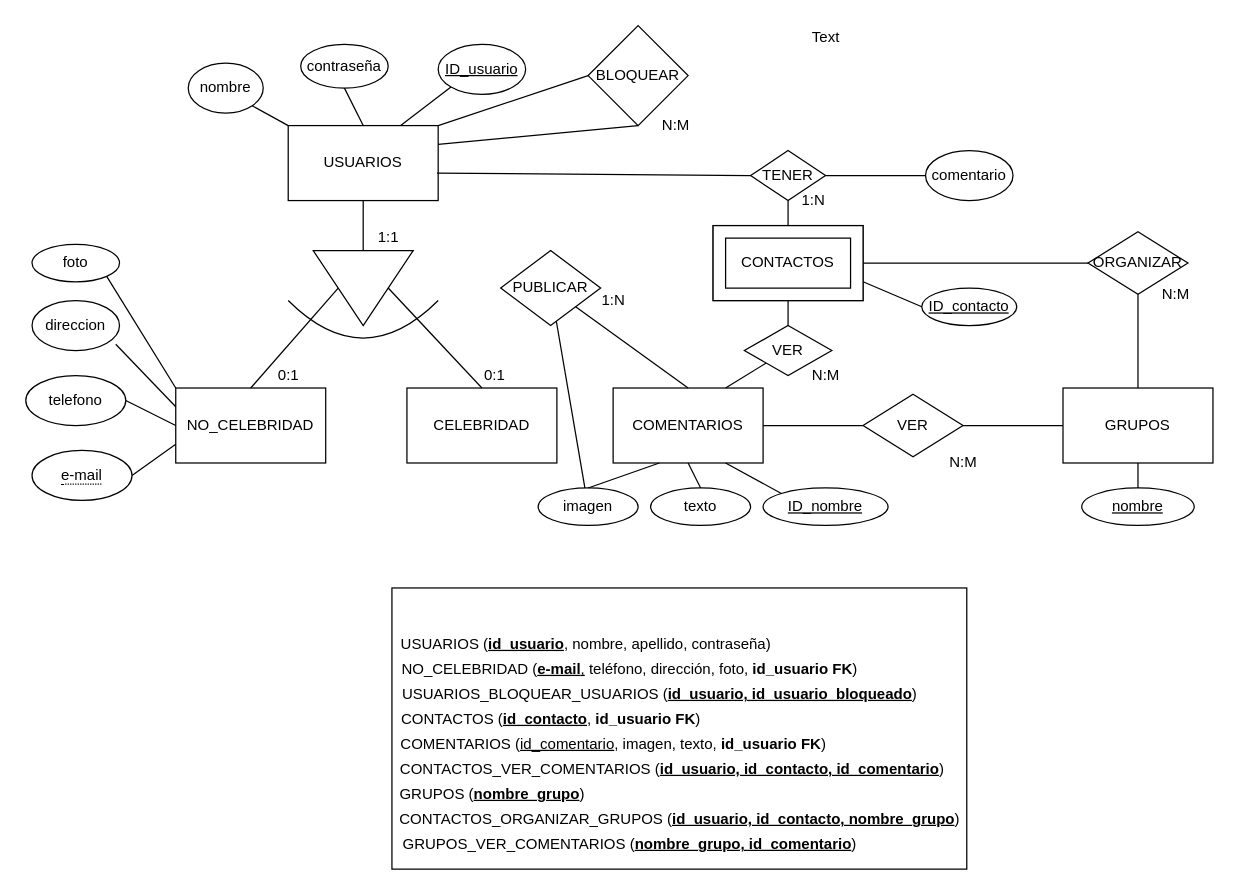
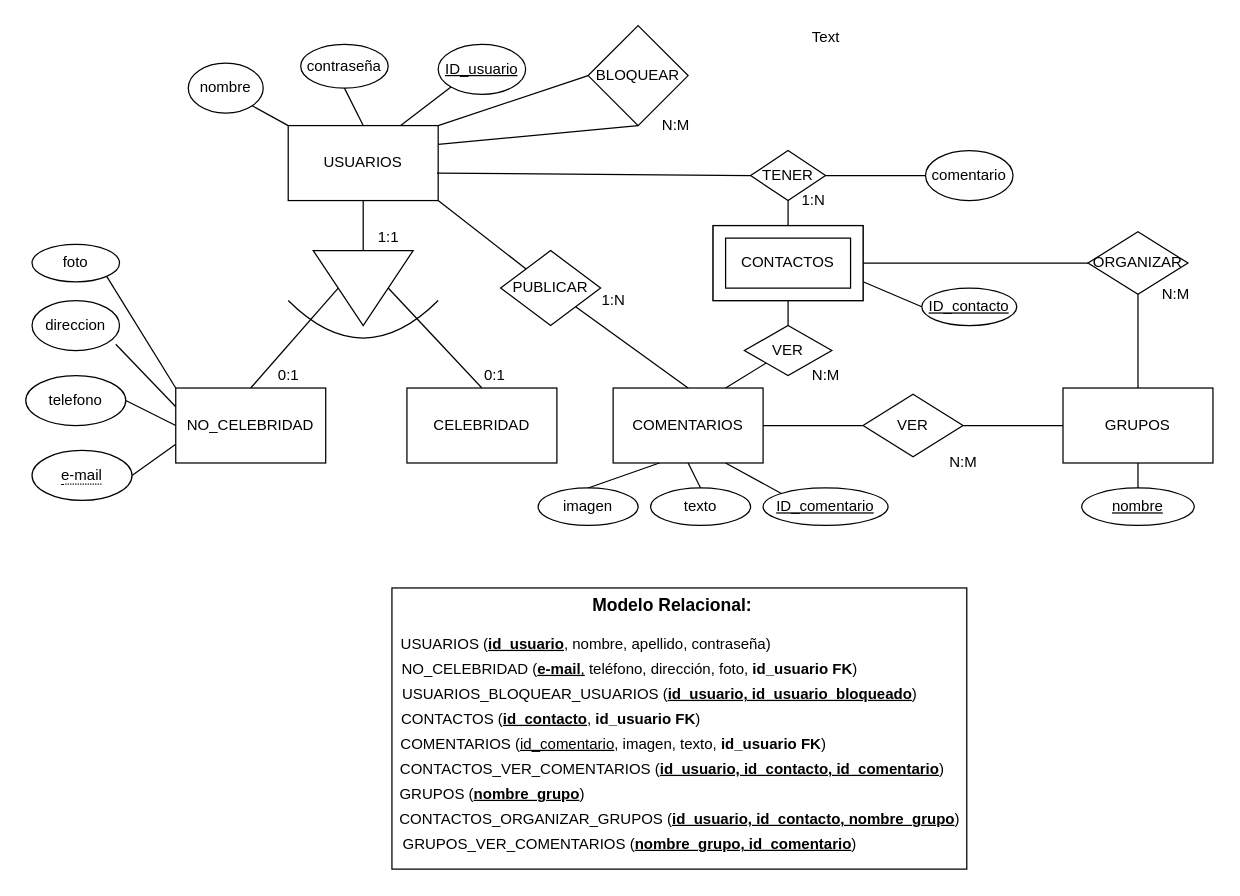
edge "PUBLICAR" -- "imagen": now "PUBLICAR" -- "USUARIOS"
node "ID_nombre": label "ID_nombre" -> "ID_comentario"
node "Modelo Relacional:": added
